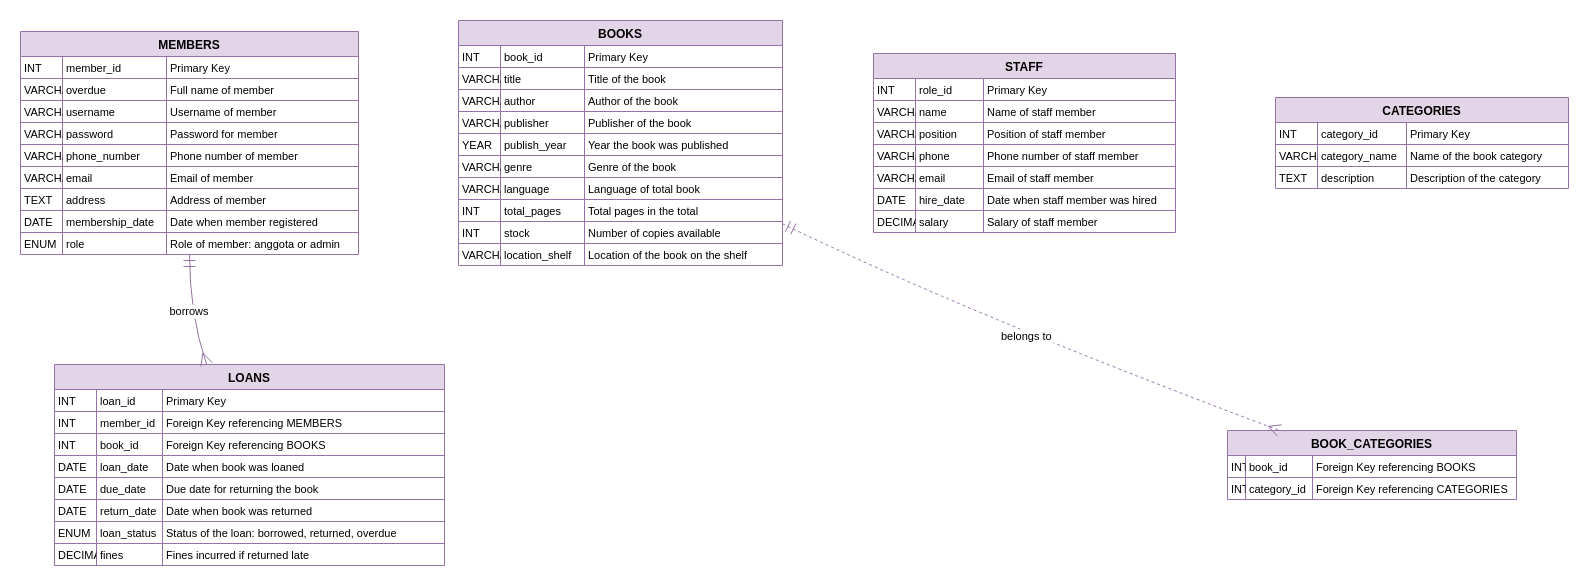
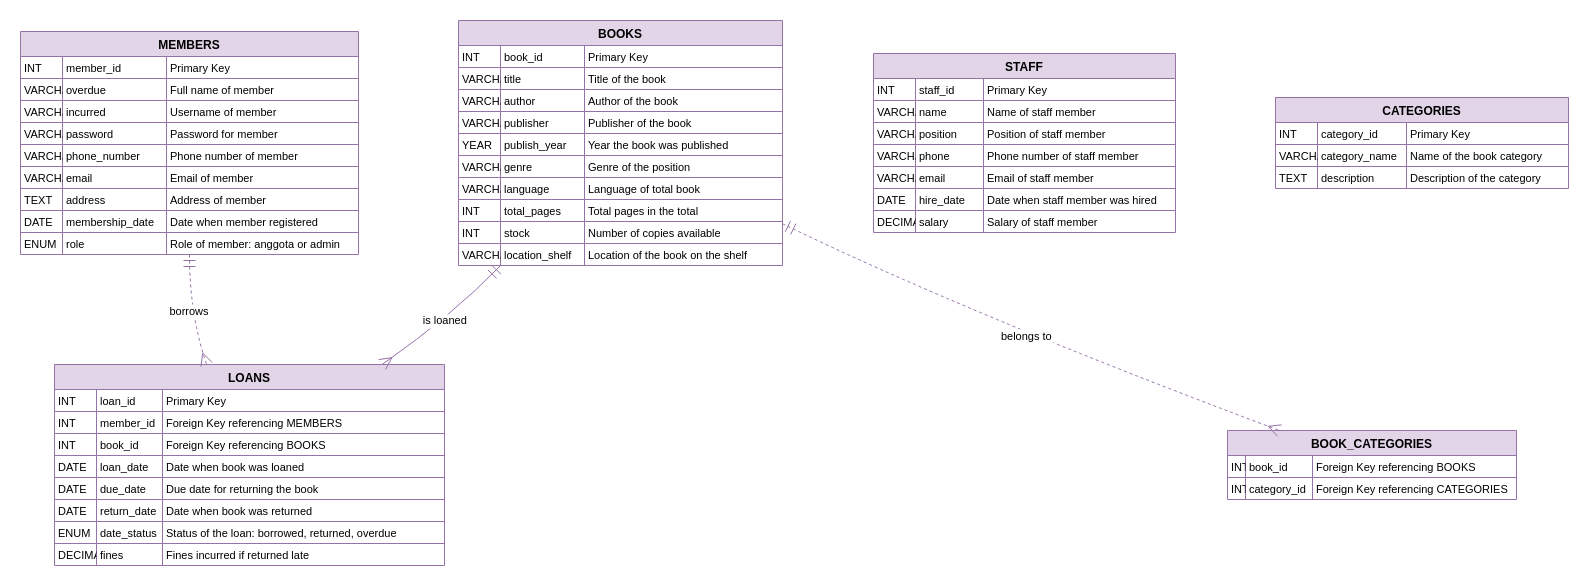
node "role_id": label "role_id" -> "staff_id"
node "username": label "username" -> "incurred"
node "Genre of the book": label "Genre of the book" -> "Genre of the position"
edge "MEMBERS" -- "LOANS": style solid -> dashed
edge "BOOKS" -- "LOANS": added, label "is loaned"
node "loan_status": label "loan_status" -> "date_status"
